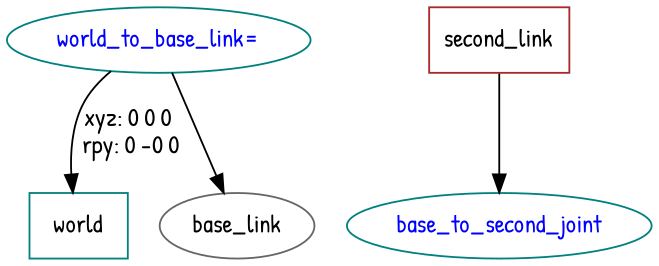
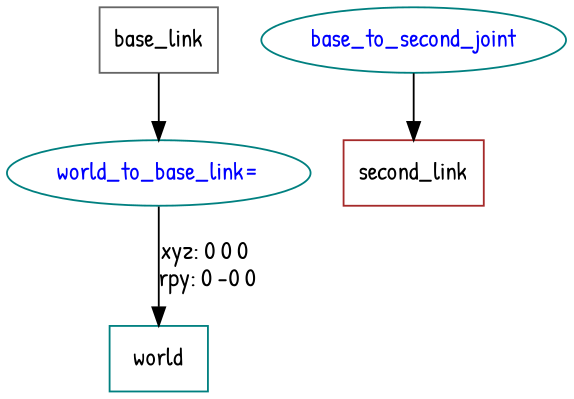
edge "world_to_base_link=" -> "base_link": reversed
edge "second_link" -> "base_to_second_joint": reversed
node "base_link": shape ellipse -> box
